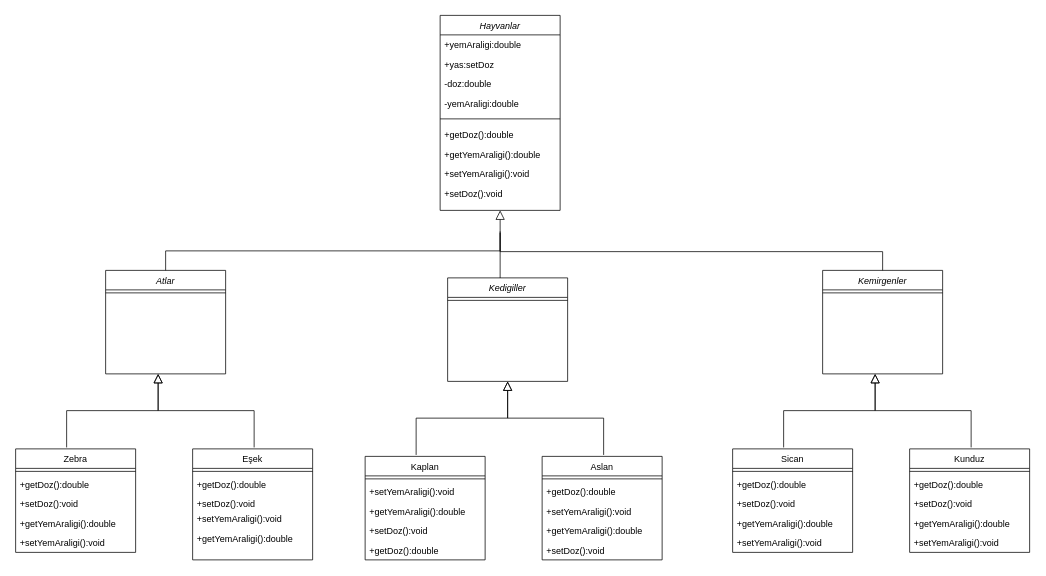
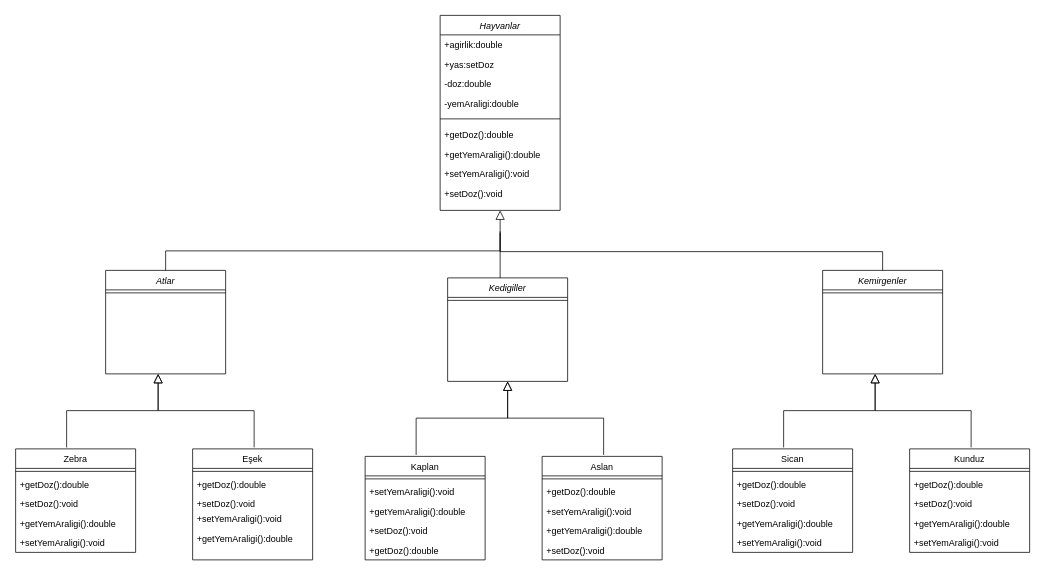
node "+yemAraligi:double": label "+yemAraligi:double" -> "+agirlik:double"
